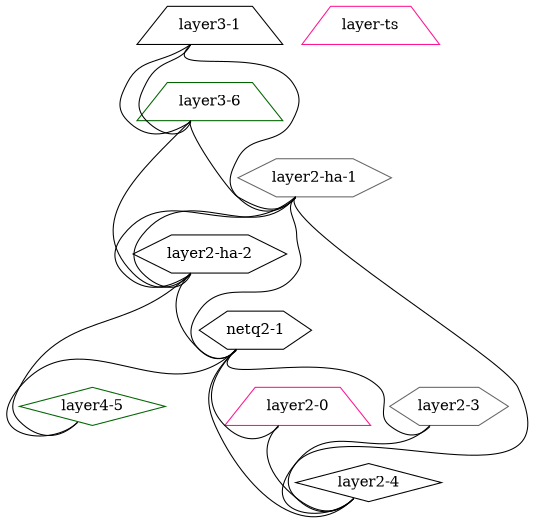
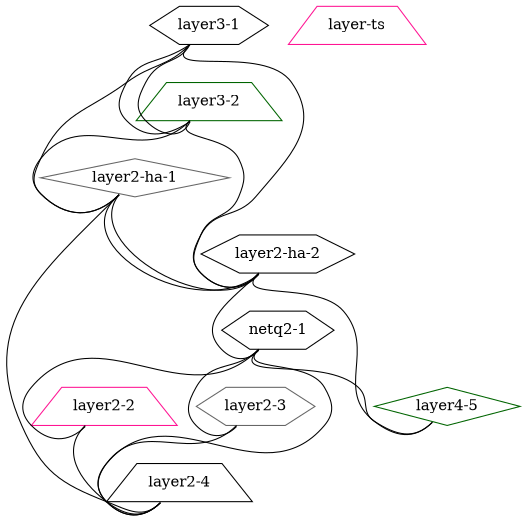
node "layer3-1": shape trapezium -> hexagon
node "layer3-6": label "layer3-6" -> "layer3-2"
edge "layer3-1" -- "layer2-ha-2": added
node "layer2-ha-1": shape hexagon -> diamond
edge "layer2-ha-1" -- "netq2-1": removed
node "layer2-0": label "layer2-0" -> "layer2-2"
node "layer2-4": shape diamond -> trapezium
